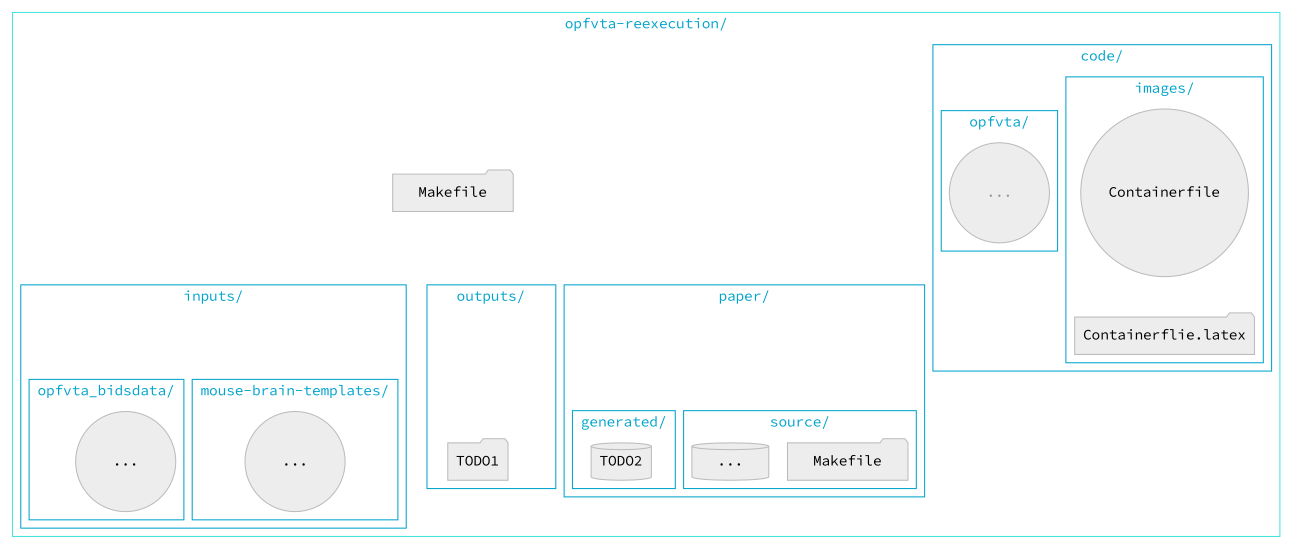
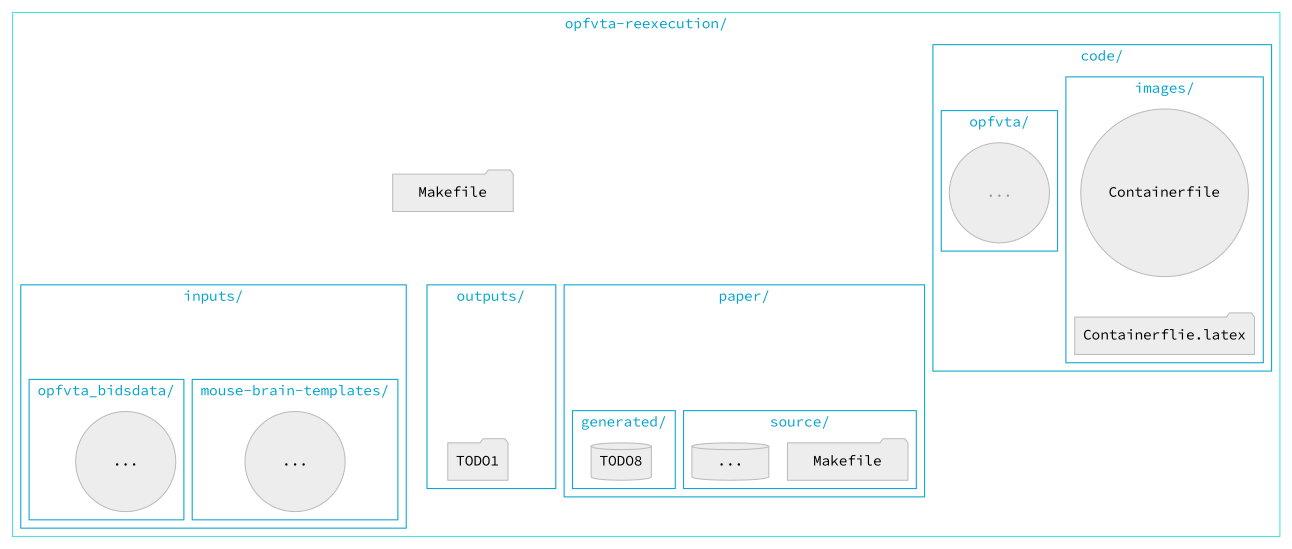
node "TODO2": label "TODO2" -> "TODO8"
